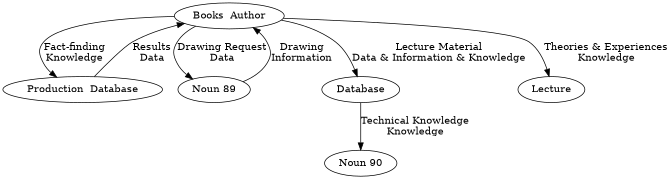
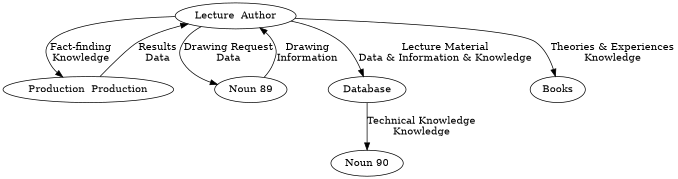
node "Books  Author": label "Books  Author" -> "Lecture  Author"
node "Production  Database": label "Production  Database" -> "Production  Production"
node "Lecture": label "Lecture" -> "Books"
